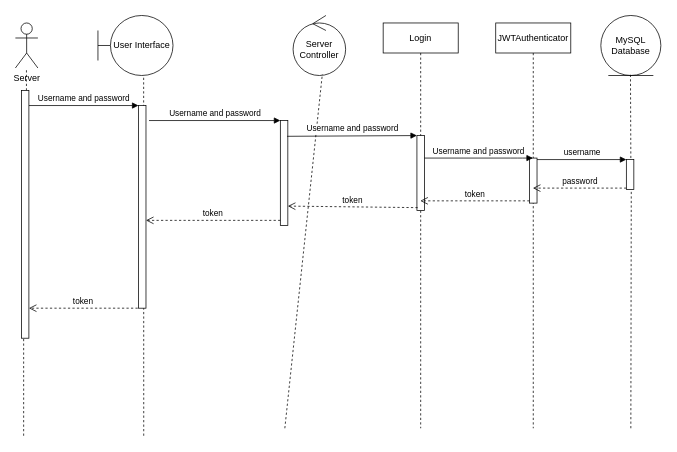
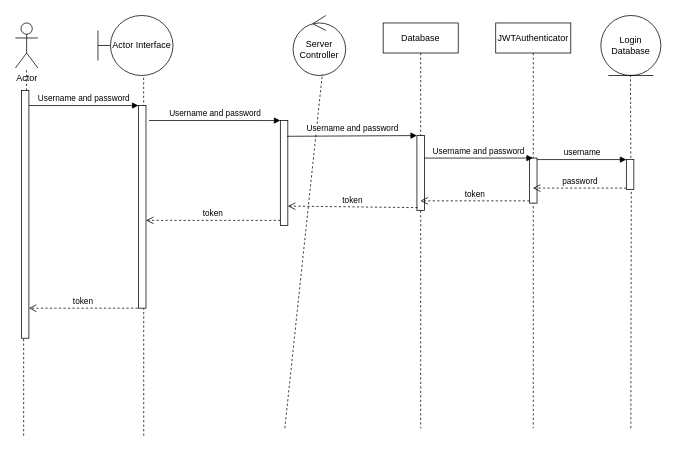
node "Login": label "Login" -> "Database"
node "User Interface": label "User Interface" -> "Actor Interface"
node "MySQL Database": label "MySQL Database" -> "Login Database"
node "Server": label "Server" -> "Actor"
